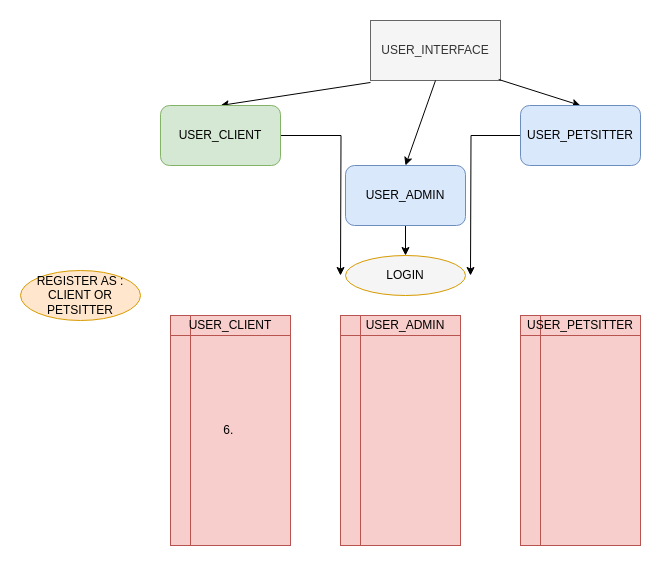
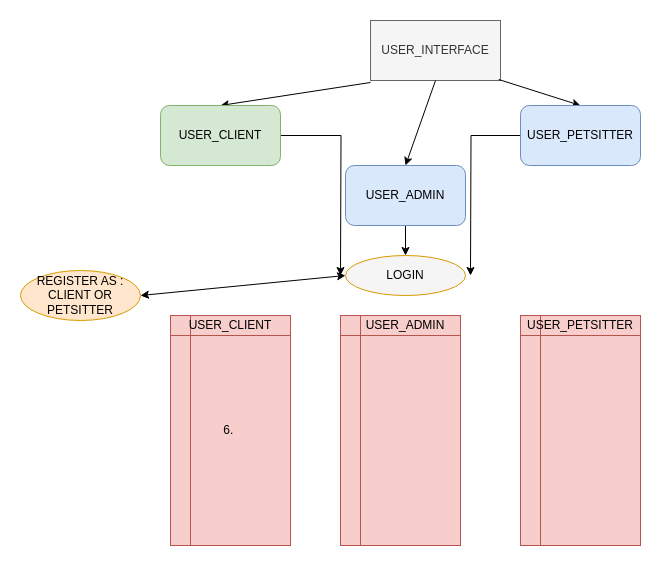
edge "LOGIN" -- "REGISTER AS : CLIENT OR PETSITTER": added
